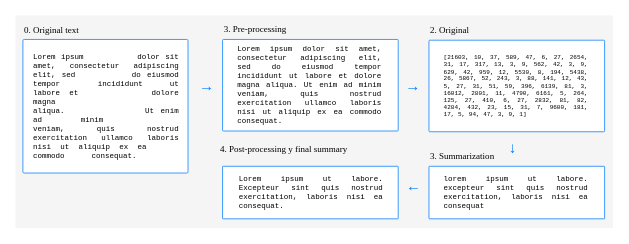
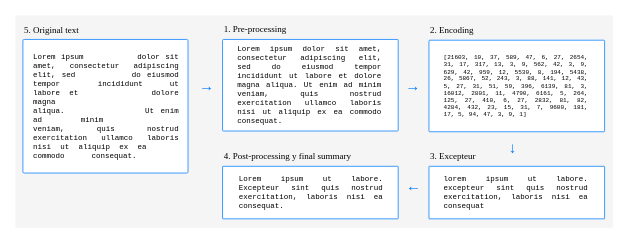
node "0. Original text": label "0. Original text" -> "5. Original text"
node "3. Pre-processing": label "3. Pre-processing" -> "1. Pre-processing"
node "2. Original": label "2. Original" -> "2. Encoding"
node "4. Post-processing y final summary": moved (293, 149) -> (297, 156)
node "3. Summarization": label "3. Summarization" -> "3. Excepteur"
